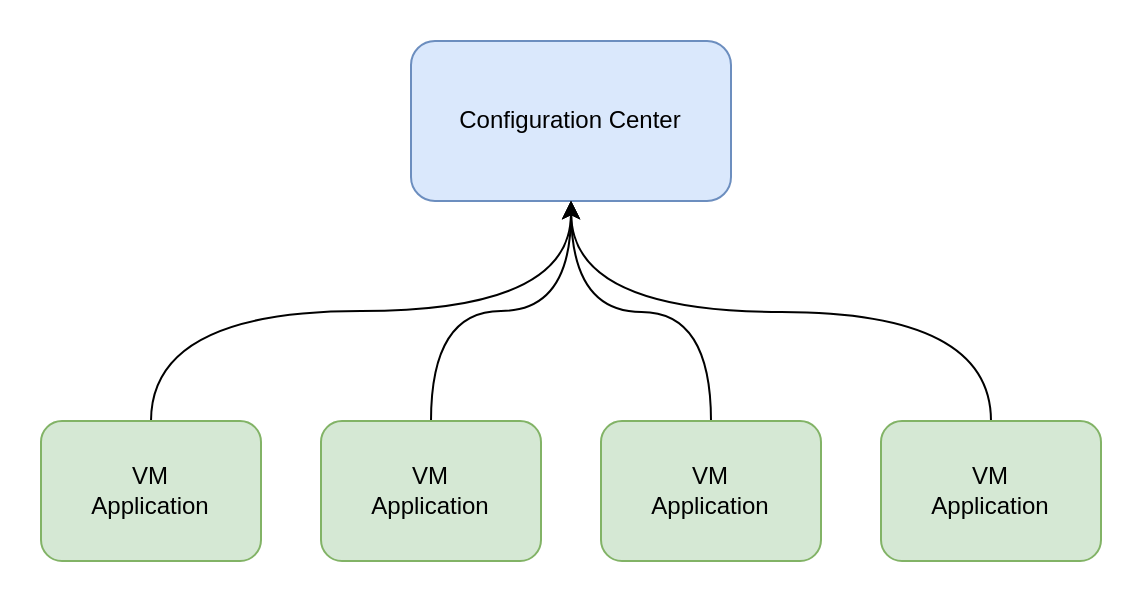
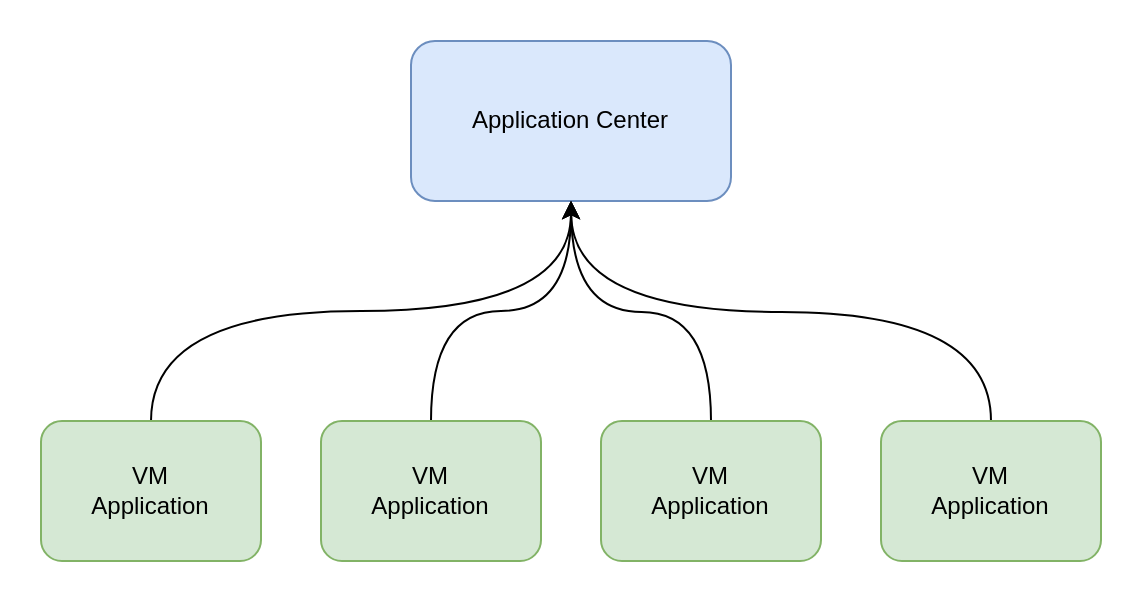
node "Configuration Center": label "Configuration Center" -> "Application Center"
